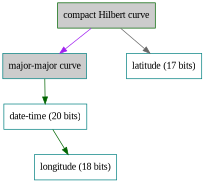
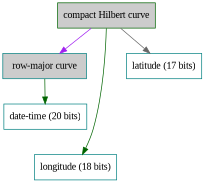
node "major-major curve": label "major-major curve" -> "row-major curve"
edge "date-time (20 bits)" -> "longitude (18 bits)": now "compact Hilbert curve" -> "longitude (18 bits)"
